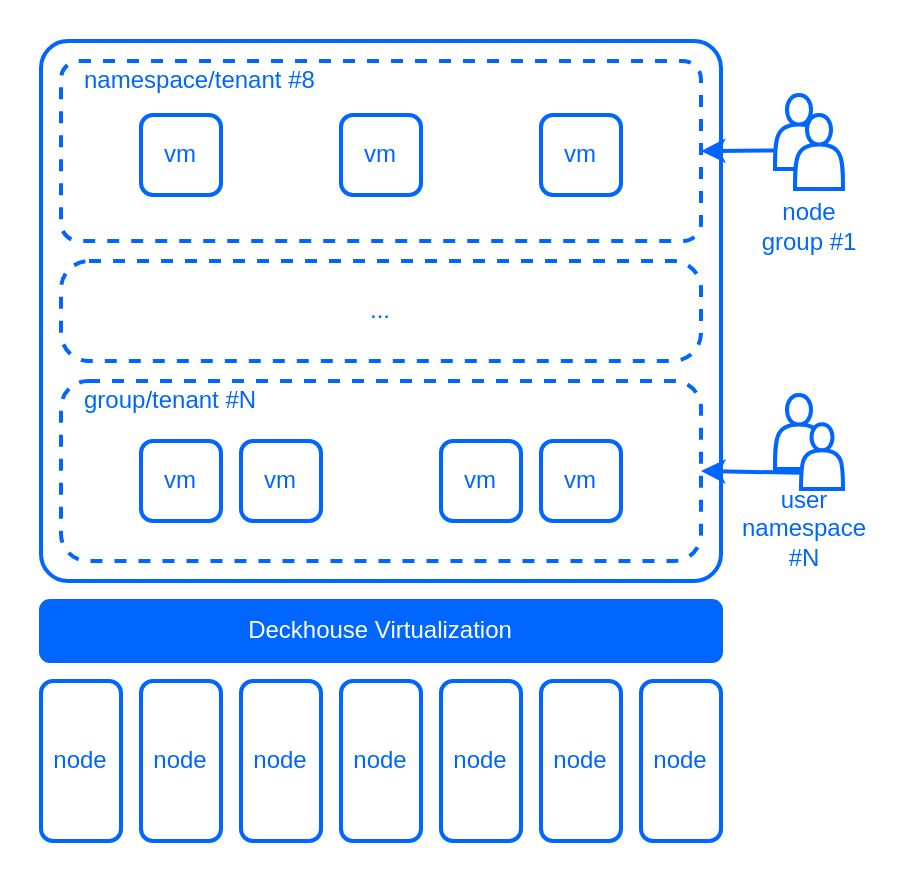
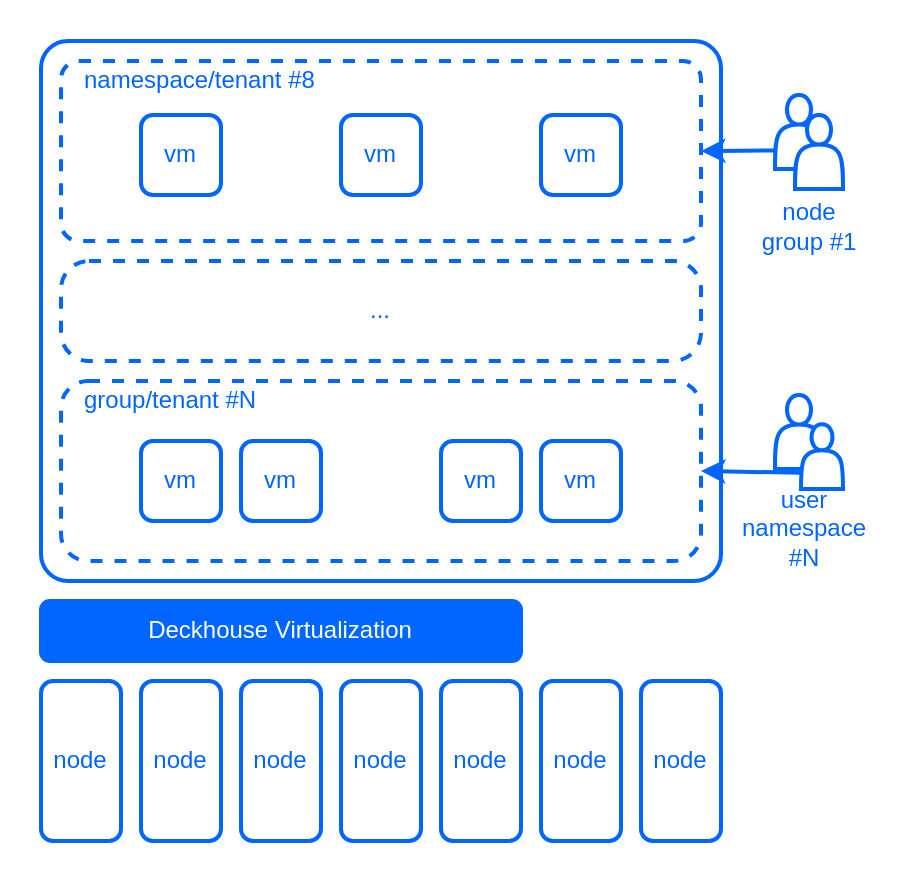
node "Deckhouse Virtualization": size 680x60 -> 480x60
